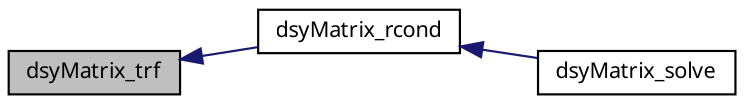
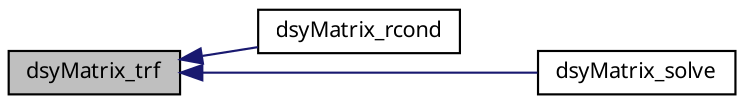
edge "dsyMatrix_solve" -> "dsyMatrix_rcond": now "dsyMatrix_solve" -> "dsyMatrix_trf"
